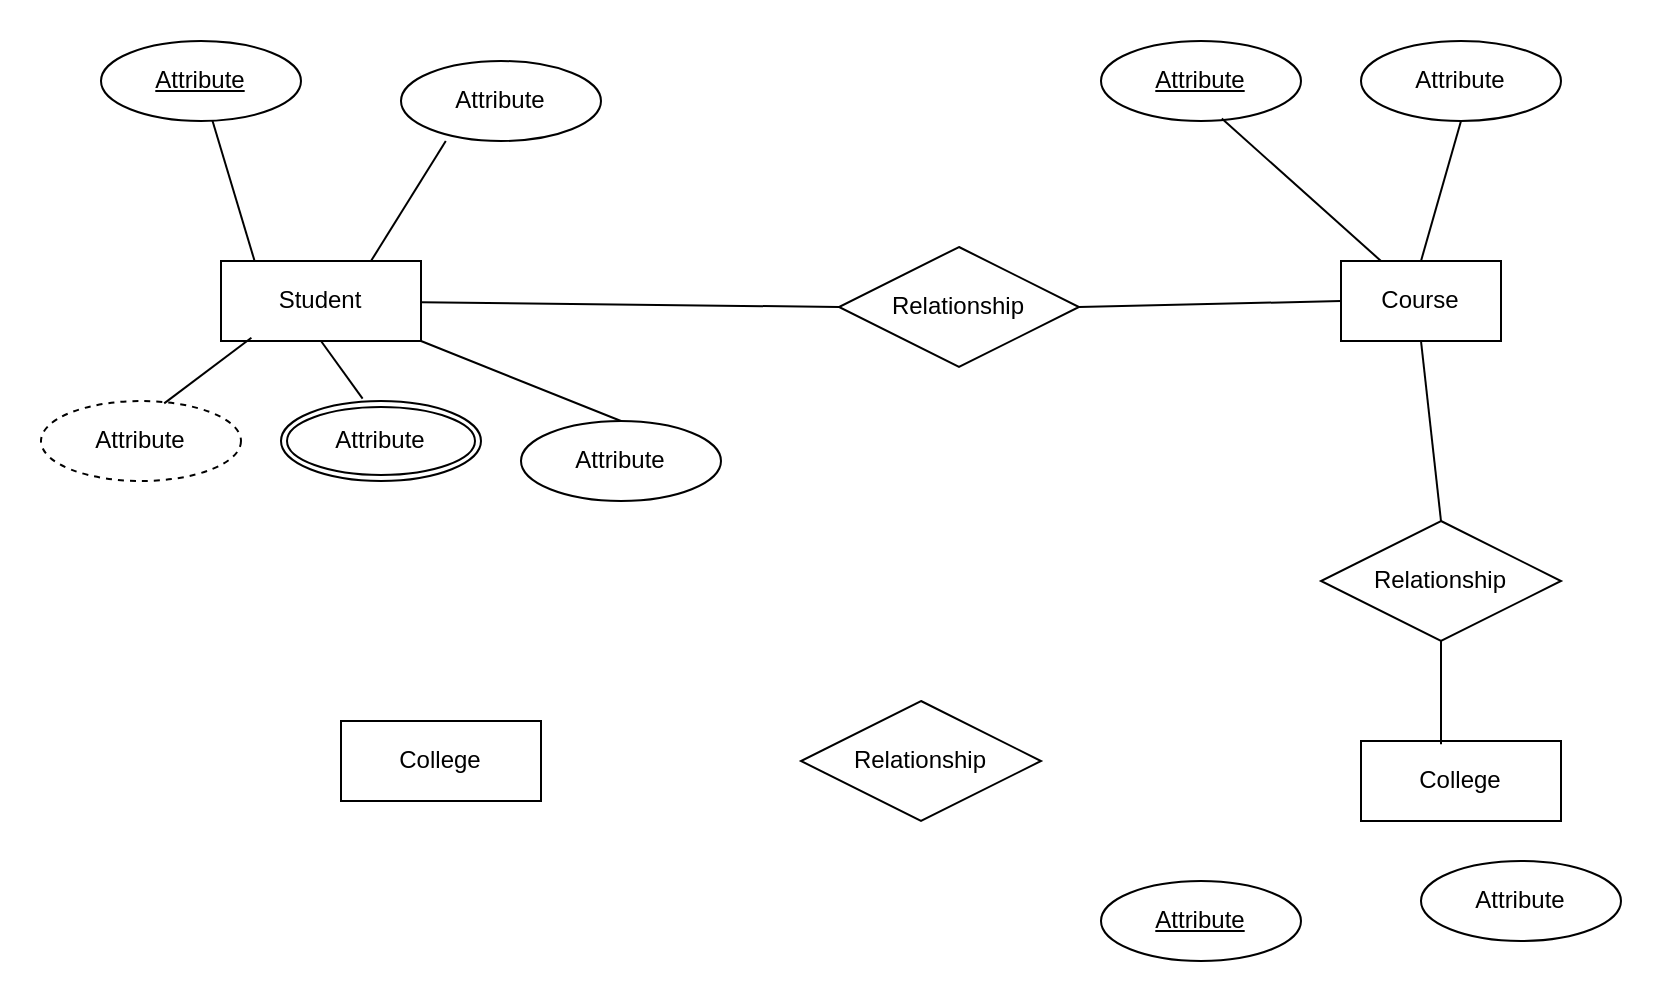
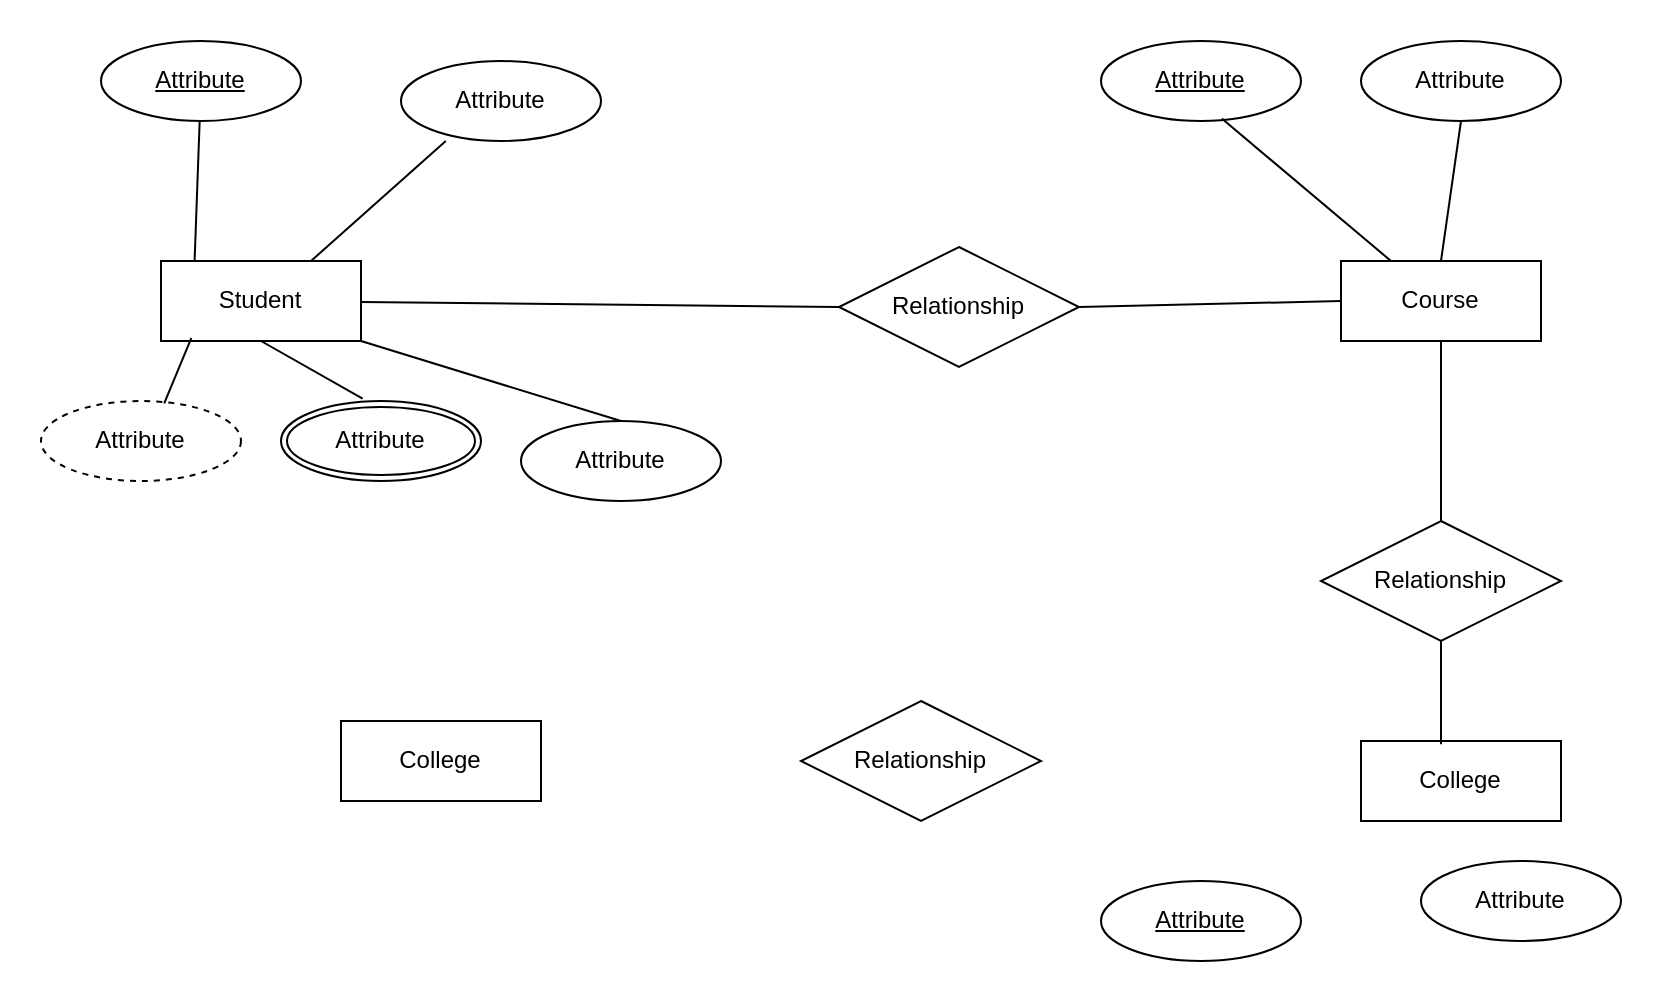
node "Student": moved (321, 301) -> (261, 301)
node "Course": size 160x80 -> 200x80
